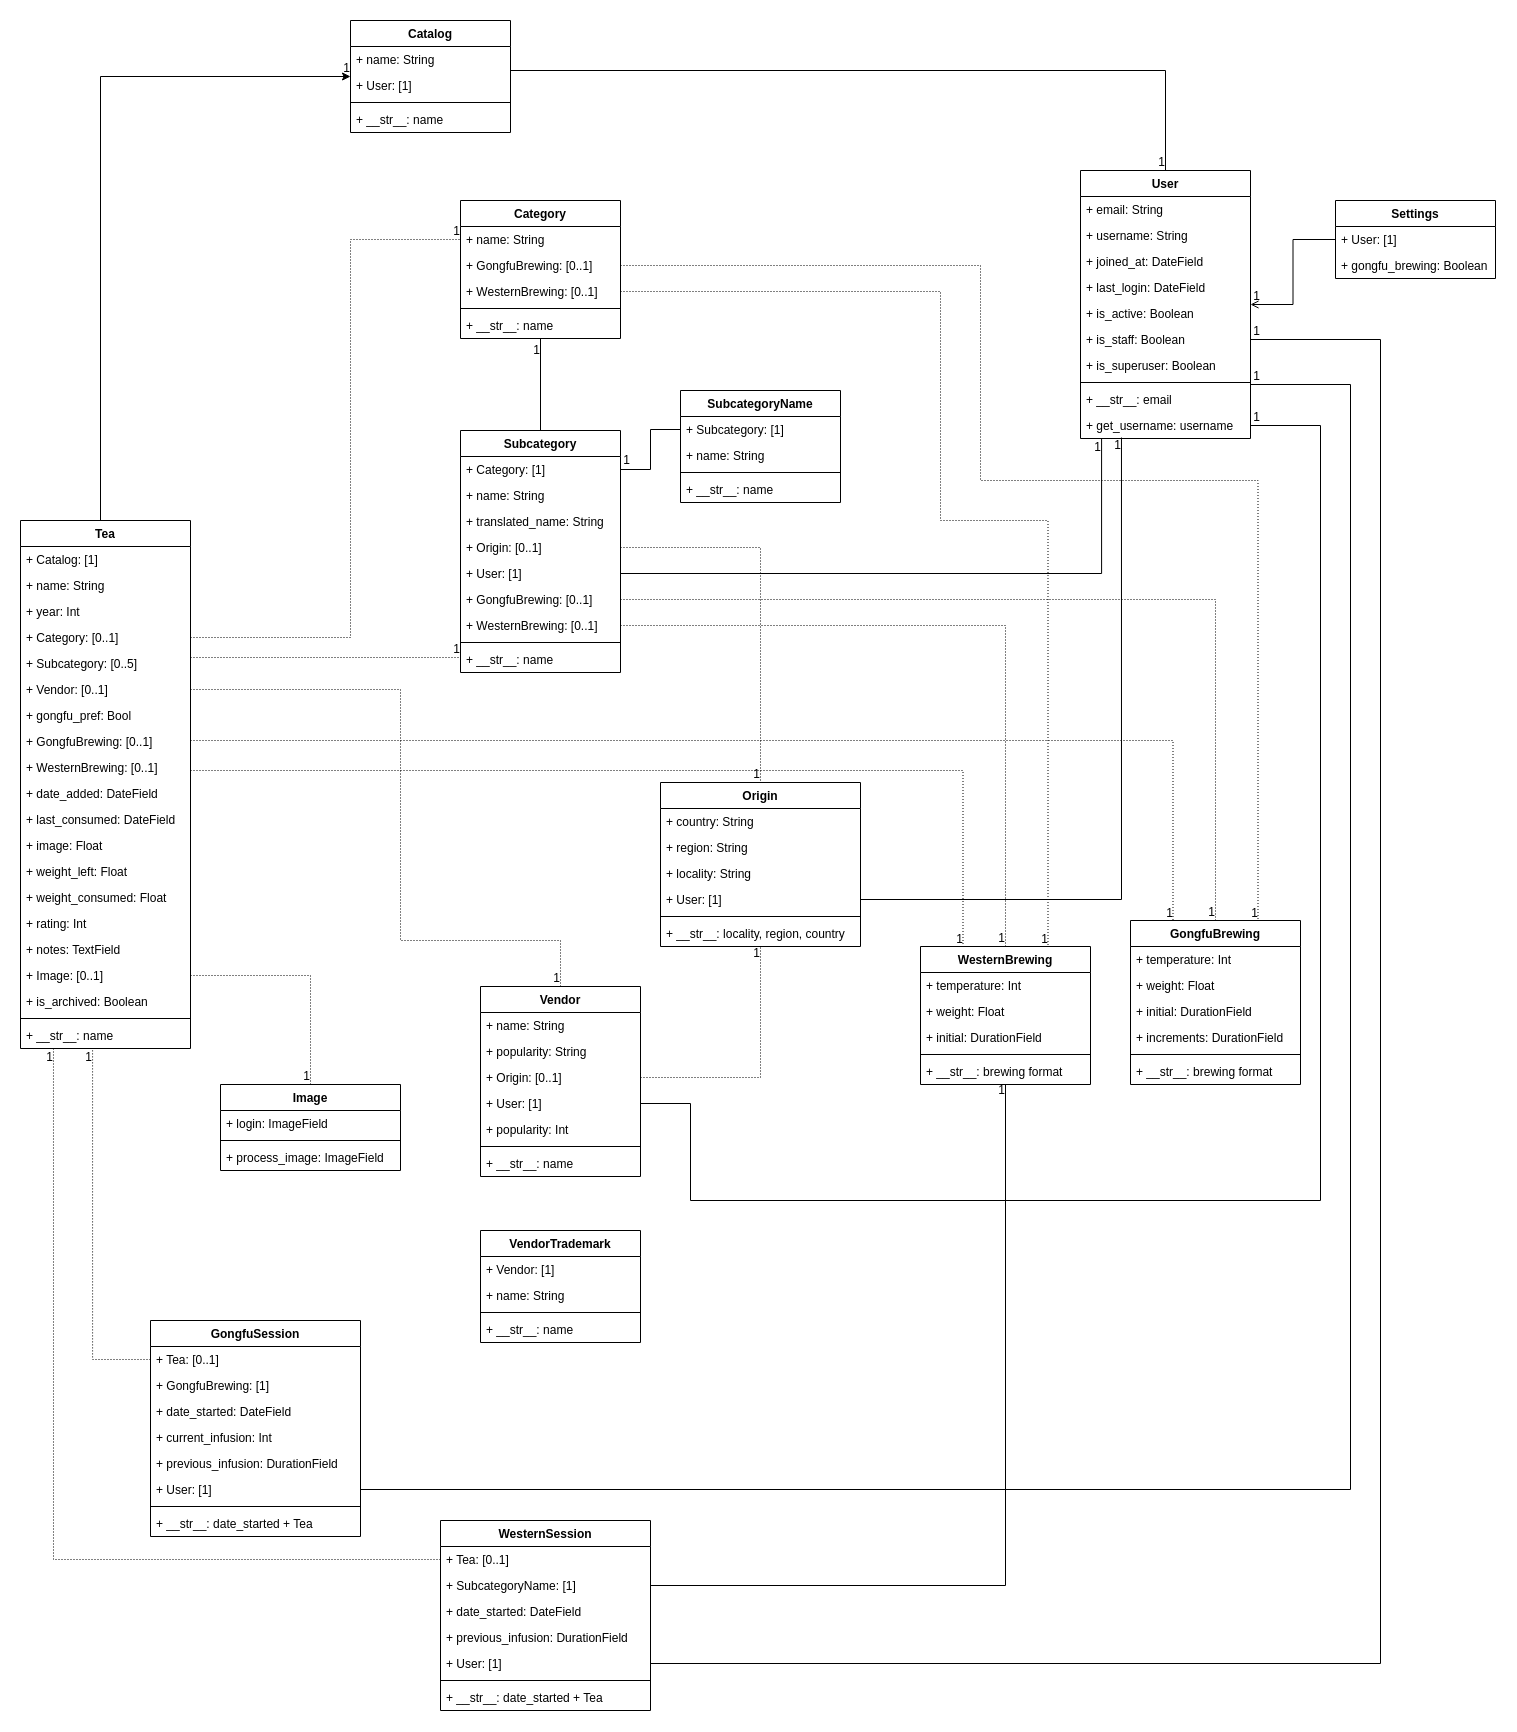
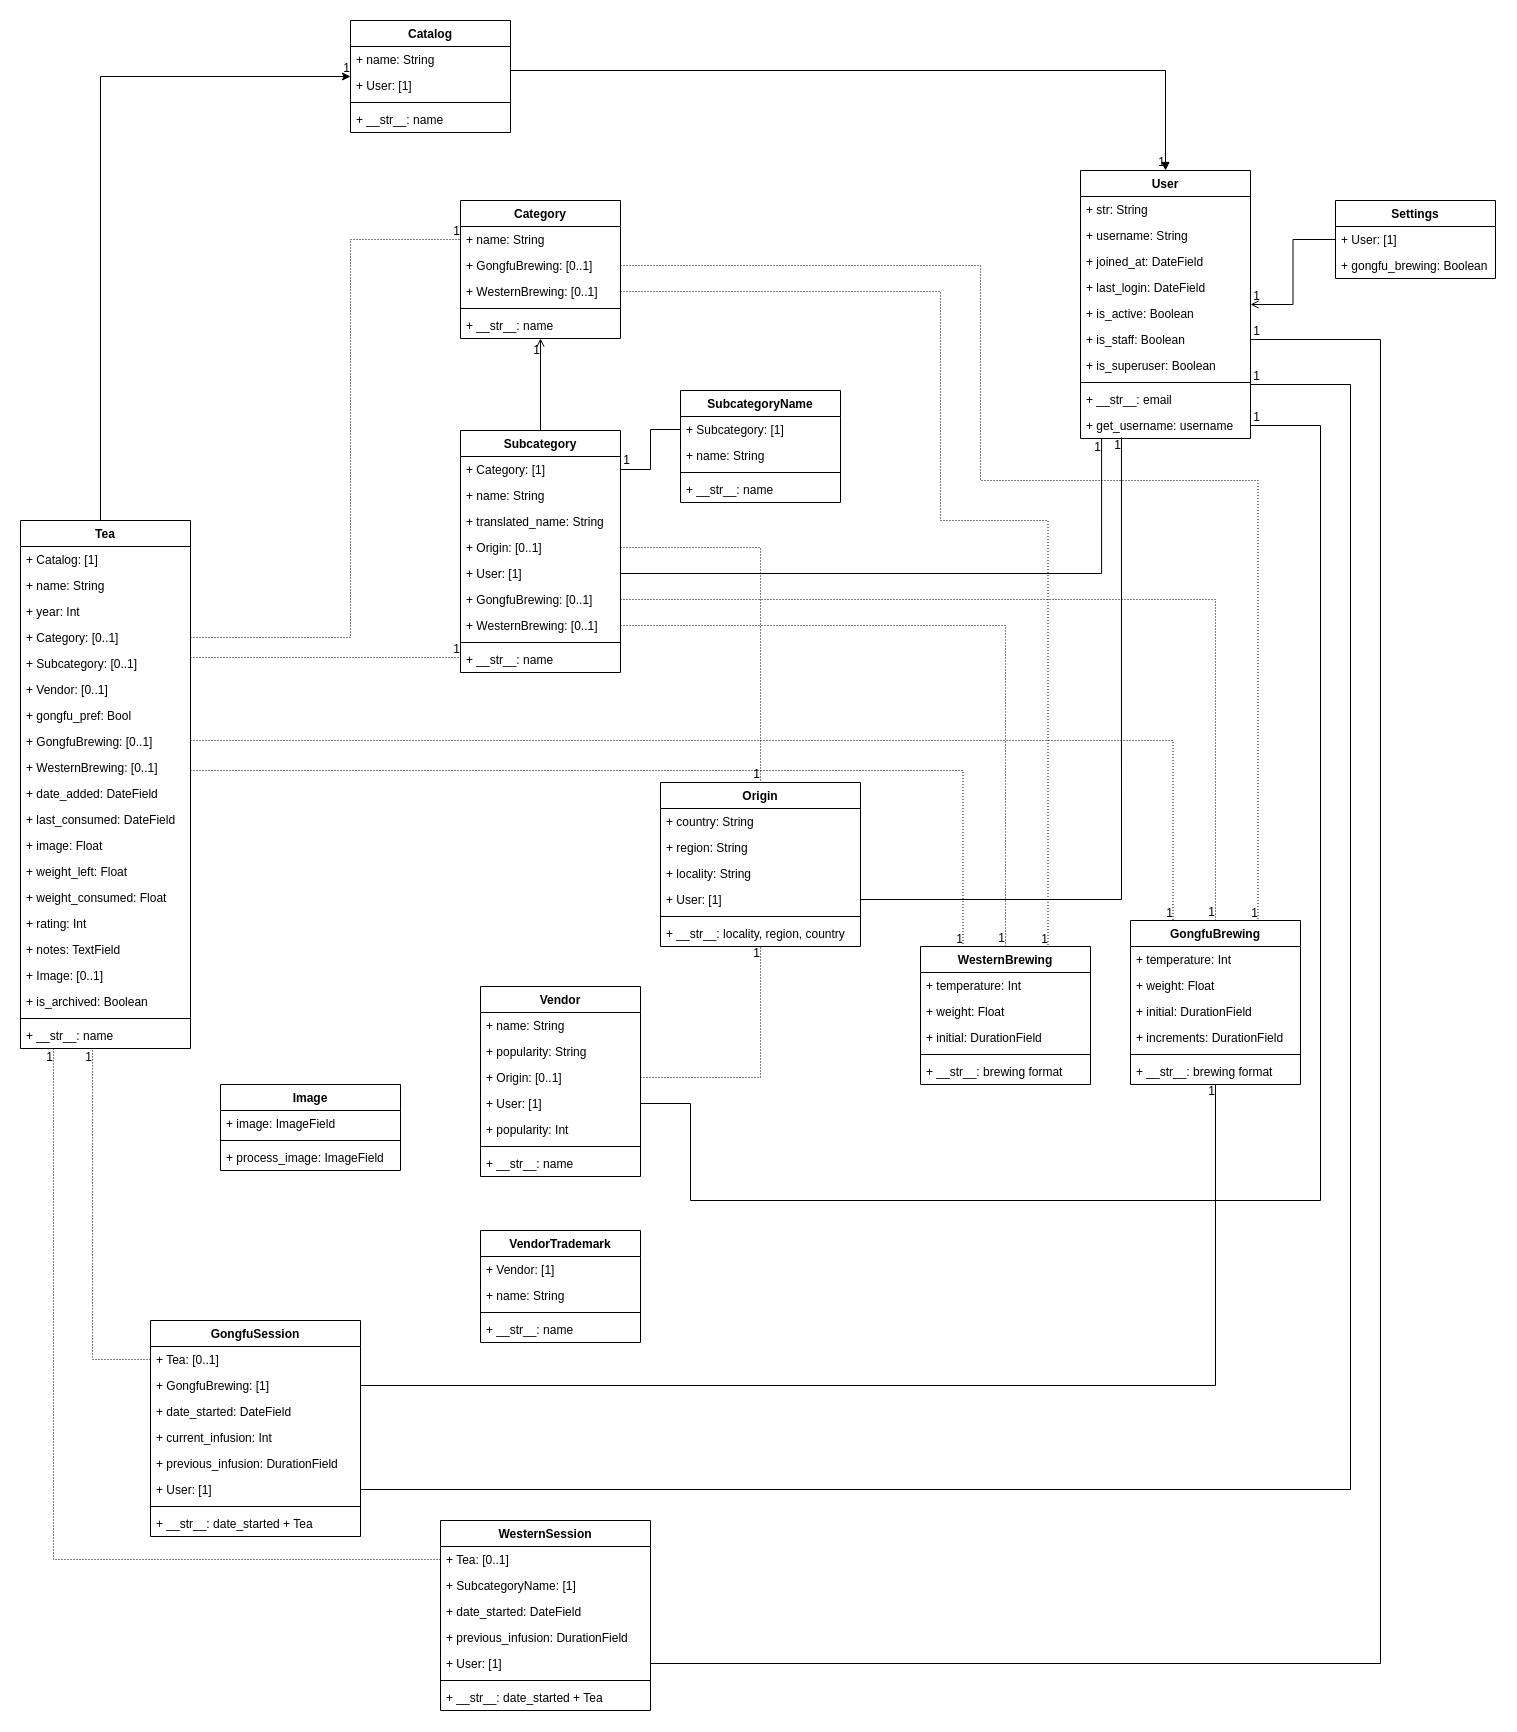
edge "Catalog" -- "User": arrowhead none -> block
node "+ email: String": label "+ email: String" -> "+ str: String"
edge "Category" -- "Subcategory": arrowhead none -> open
node "+ Subcategory: [0..5]": label "+ Subcategory: [0..5]" -> "+ Subcategory: [0..1]"
edge "+ Vendor: [0..1]" -- "Vendor": removed, label "1"
edge "+ Image: [0..1]" -- "Image": removed, label "1"
node "+ login: ImageField": label "+ login: ImageField" -> "+ image: ImageField"
edge "GongfuBrewing" -- "+ GongfuBrewing: [1]": added, label "1"
edge "WesternBrewing" -- "+ SubcategoryName: [1]": removed, label "1"
